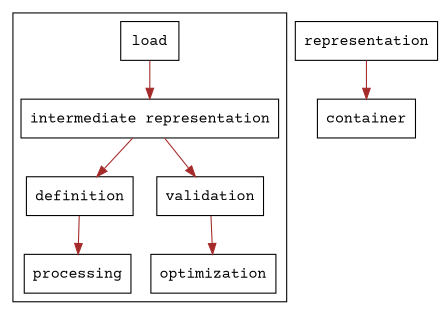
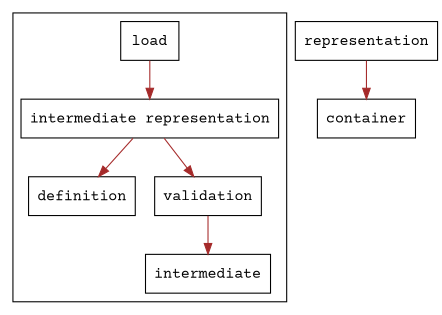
node "processing": removed
node "optimization": label "optimization" -> "intermediate"
